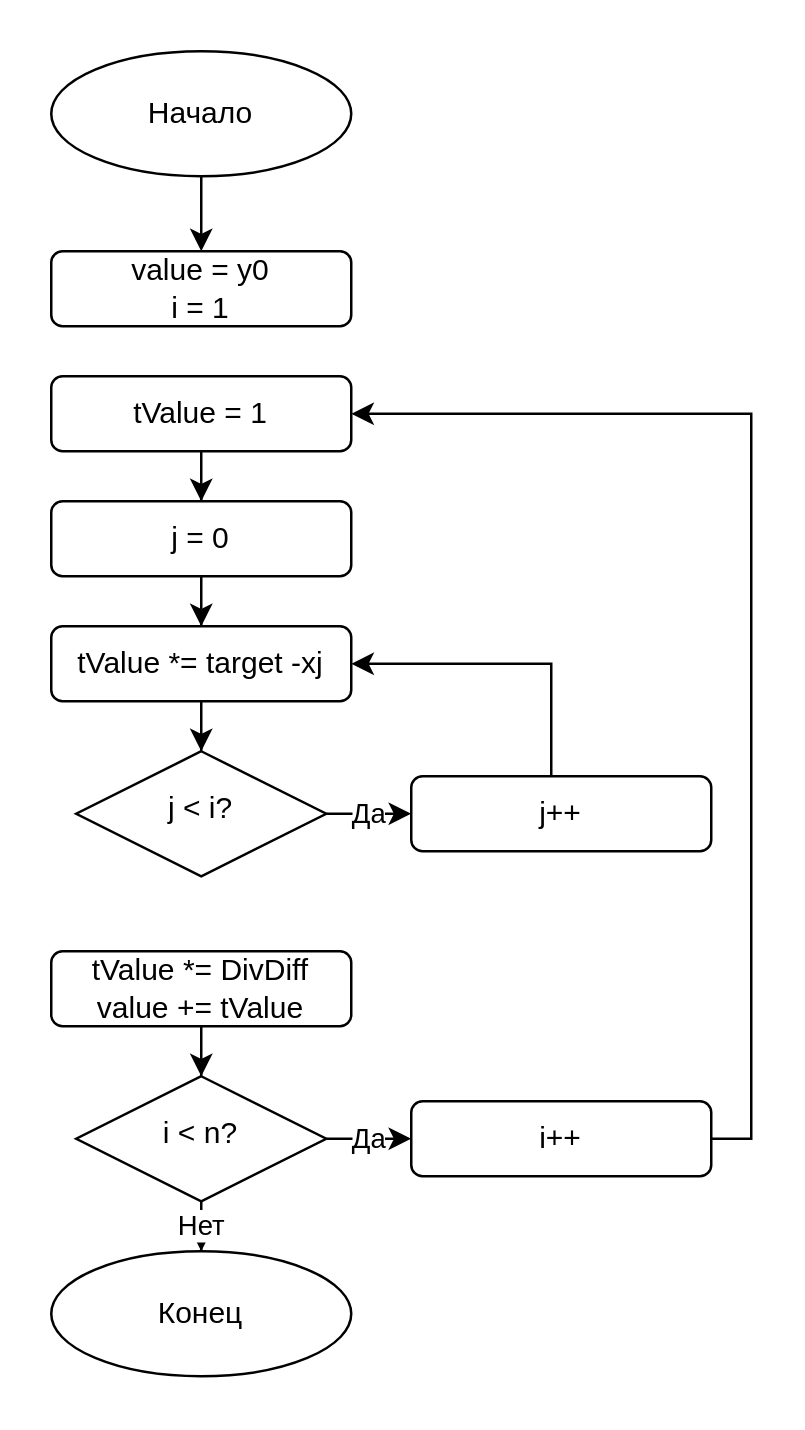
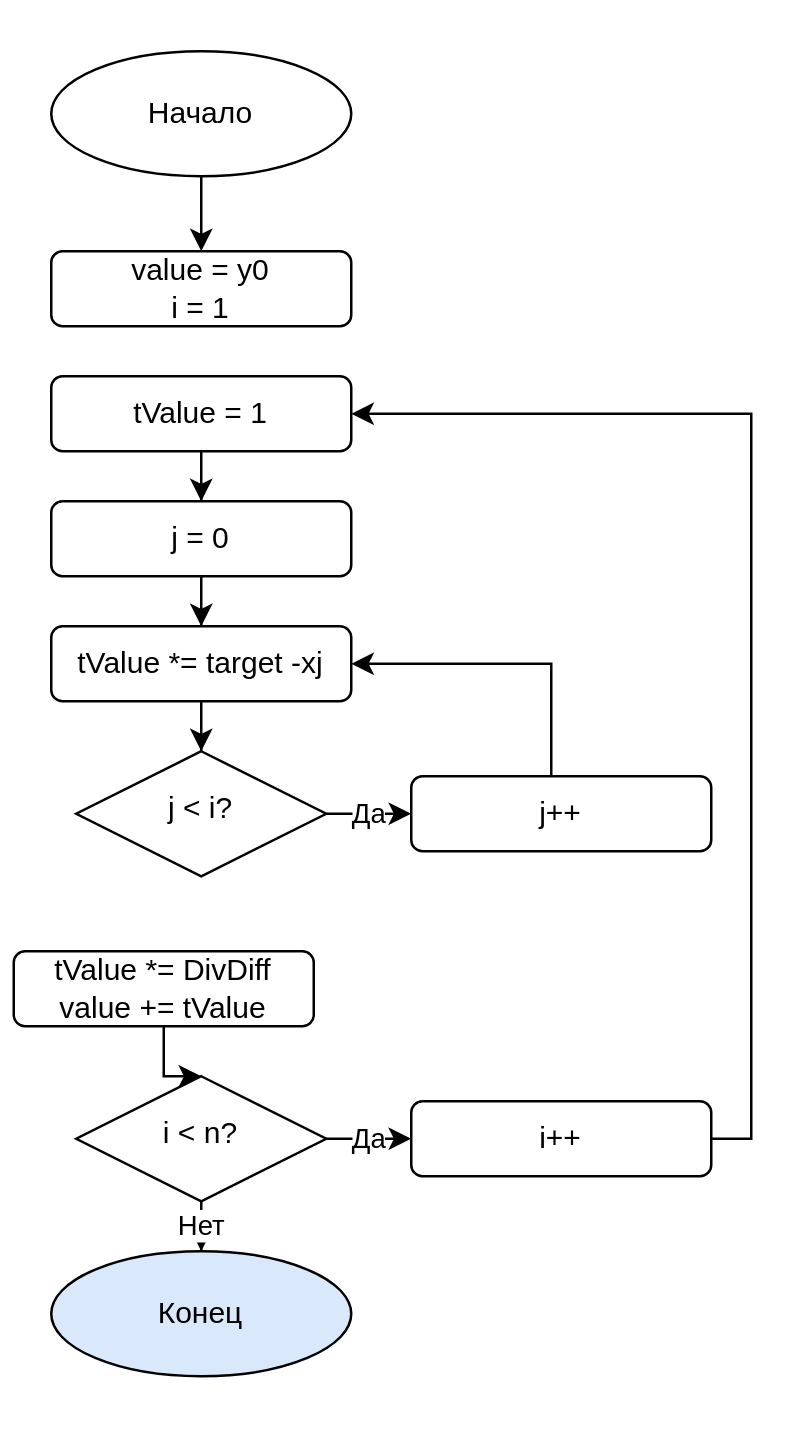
node "tValue *= DivDiff value += tValue": moved (201, 989) -> (164, 989)
node "Конец": fillcolor #ffffff -> #dae8fc
